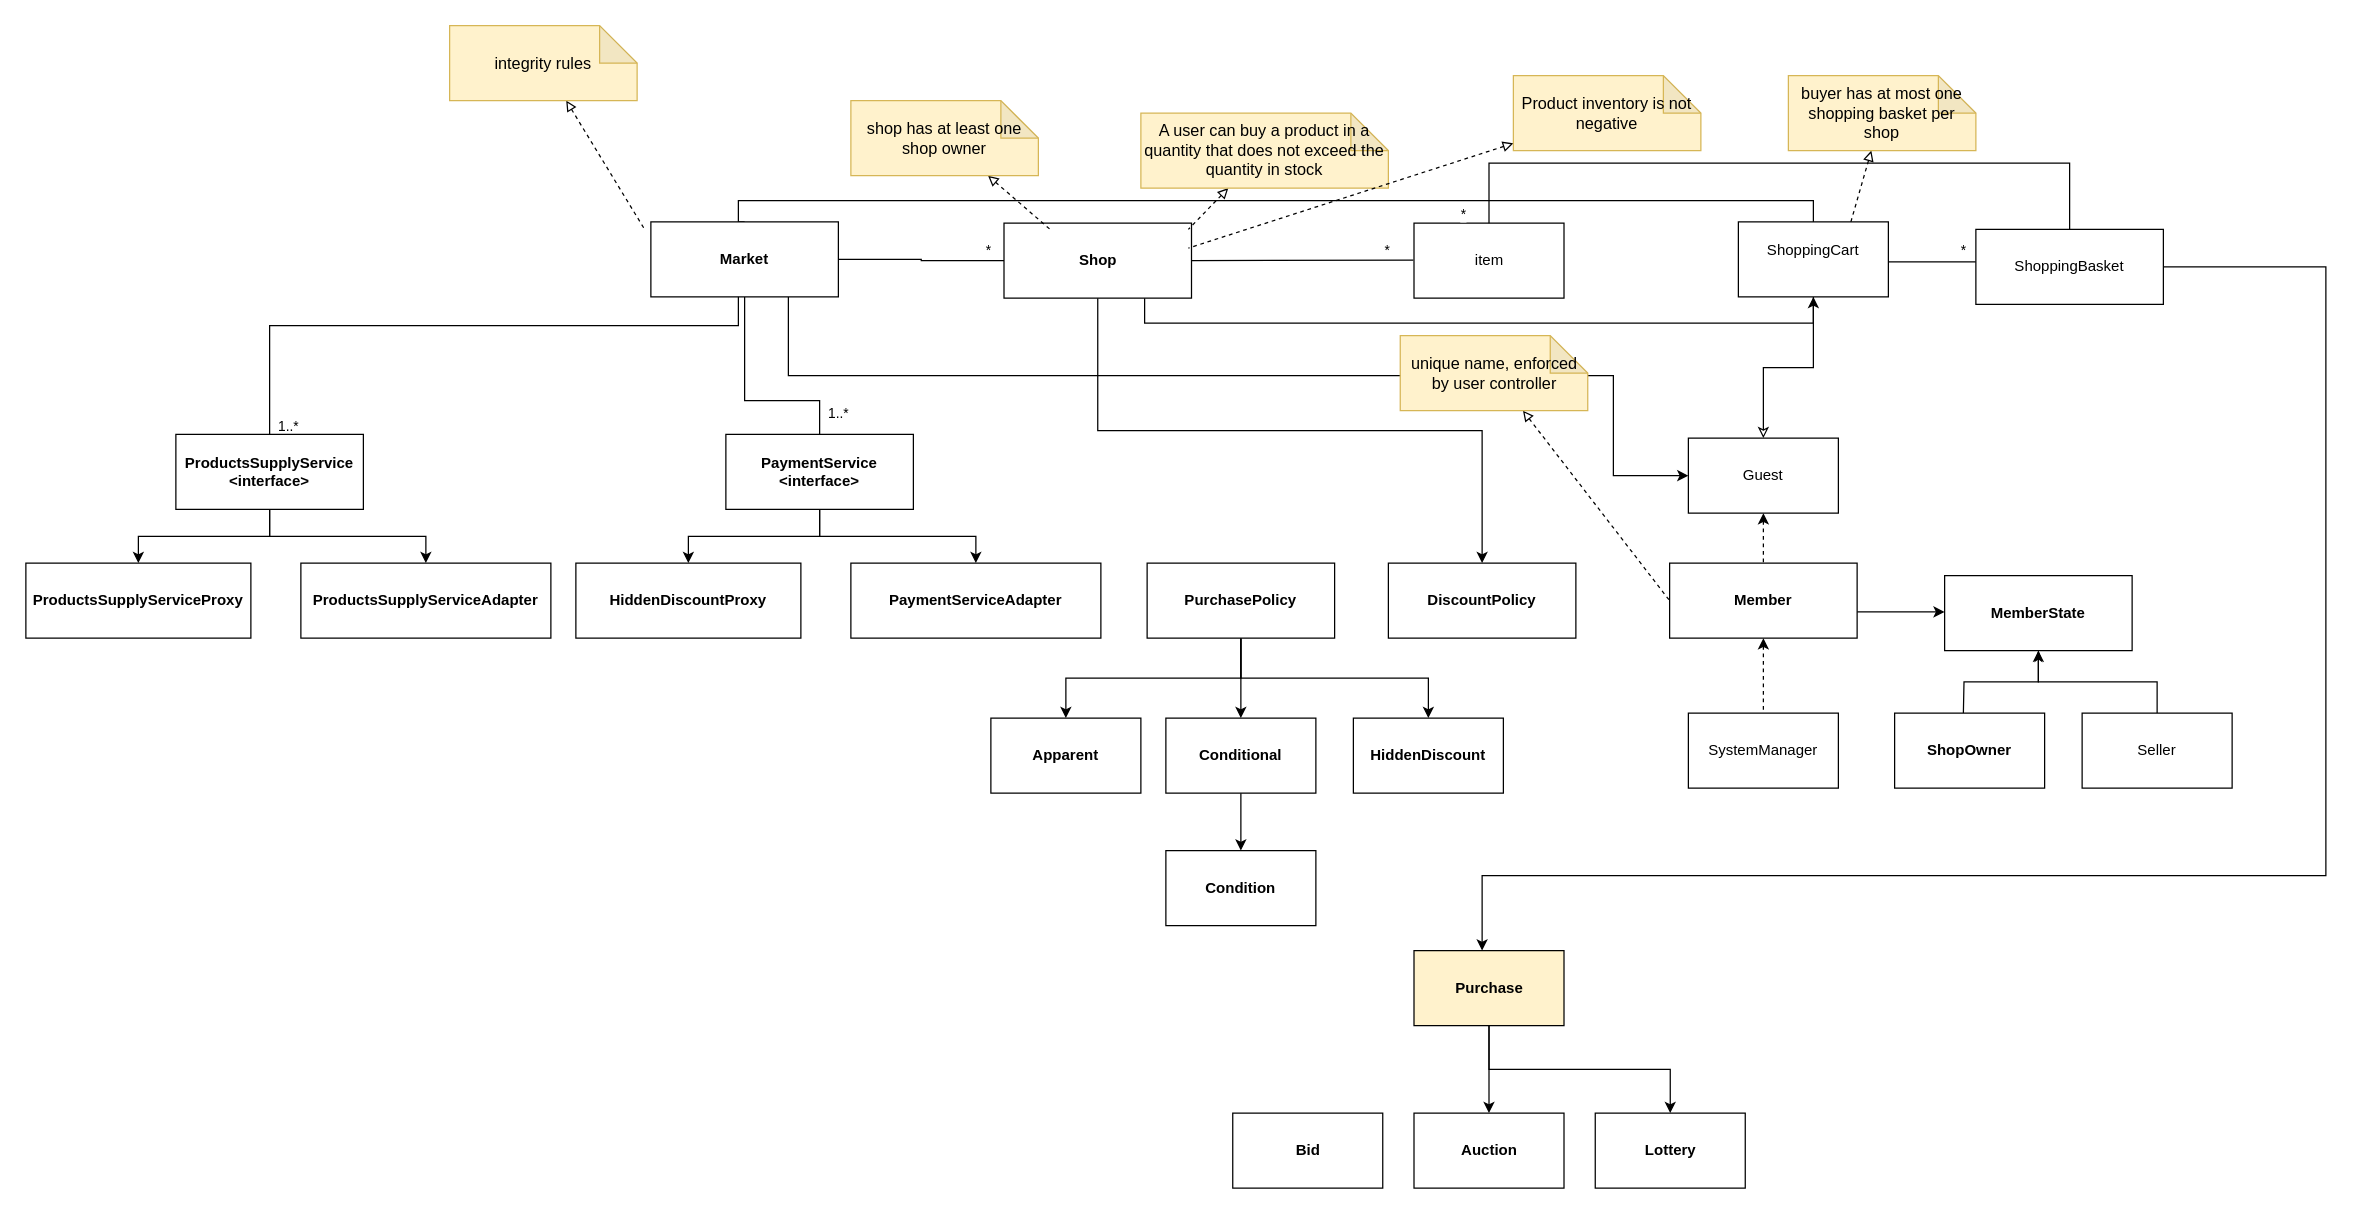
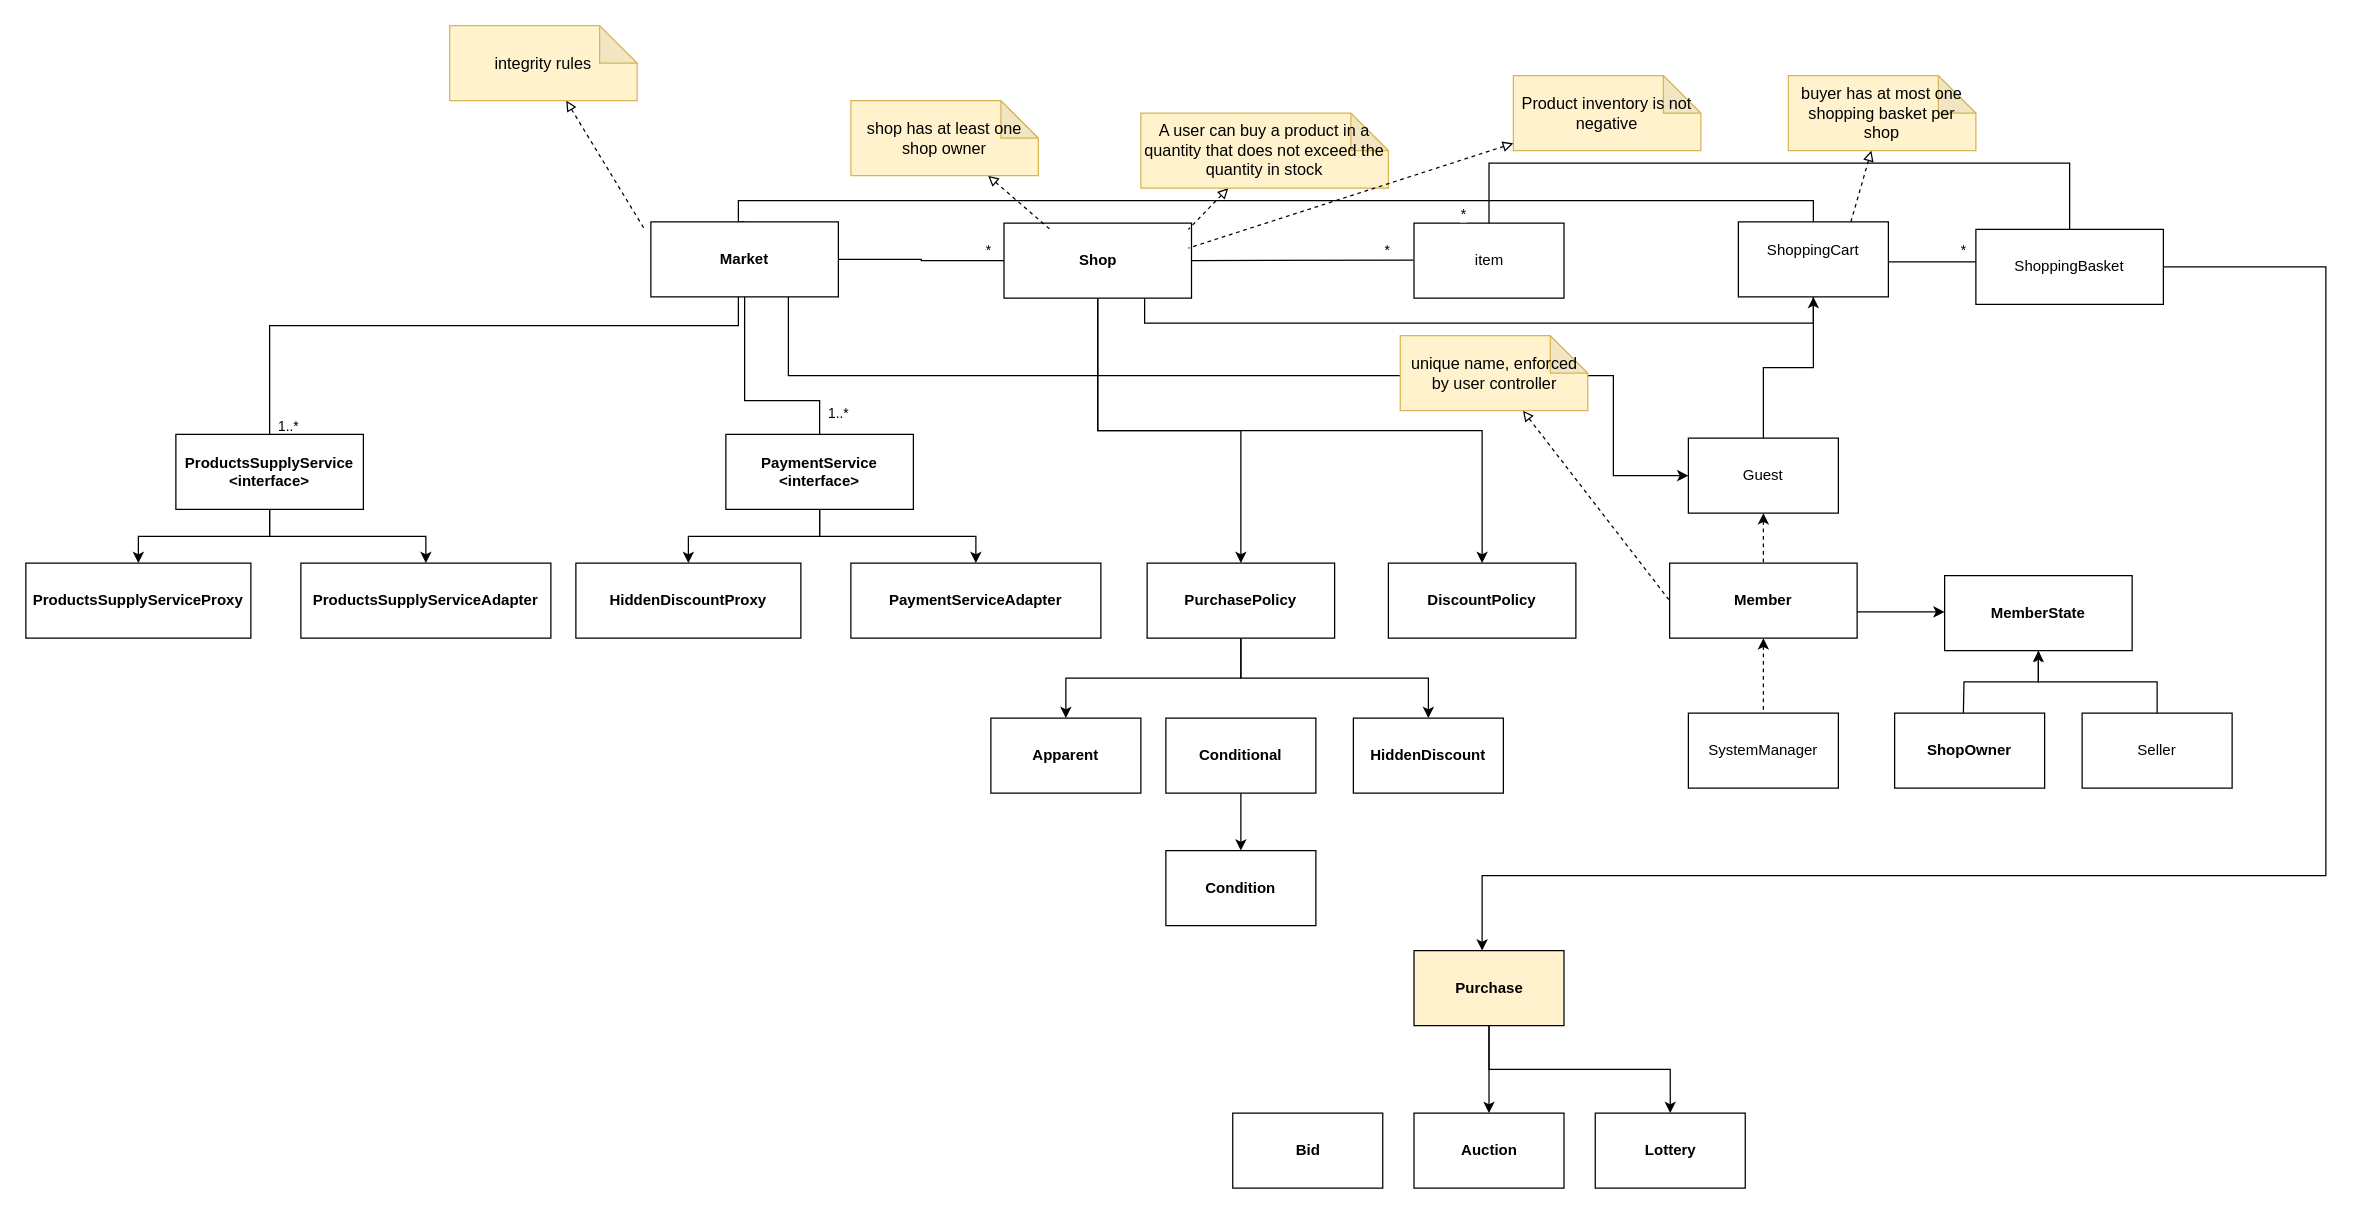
edge "ShoppingCart" -- "Guest": arrowhead classic -> none
edge "Shop" -> "PurchasePolicy": added
edge "PurchasePolicy" -> "Conditional": removed
